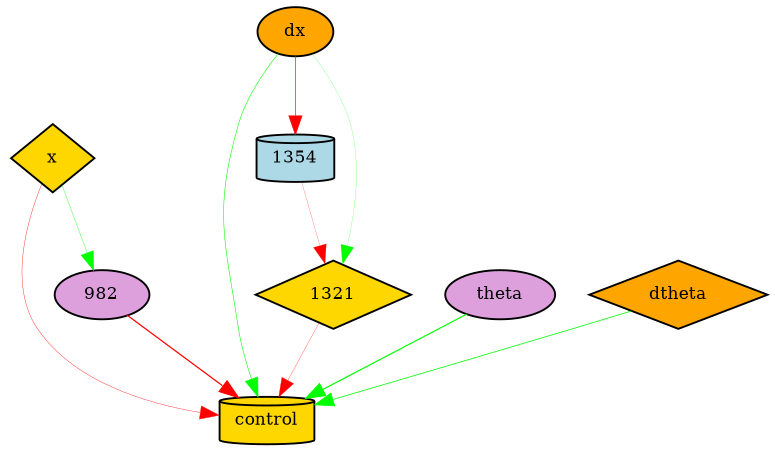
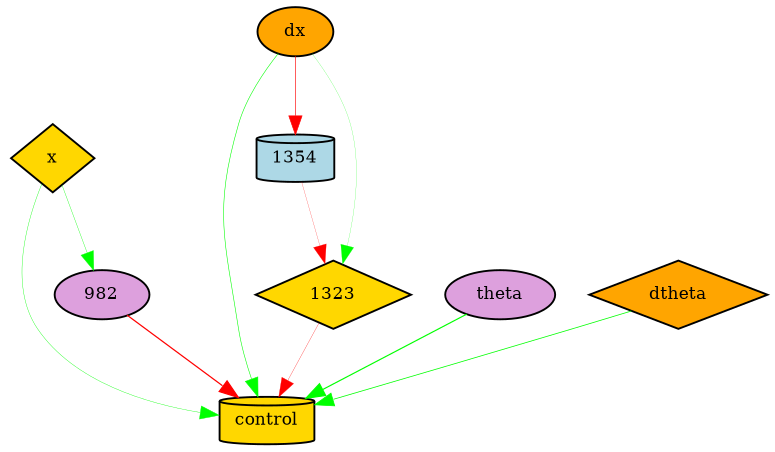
node "1321": label "1321" -> "1323"
edge "x" -> "control": color red -> green
